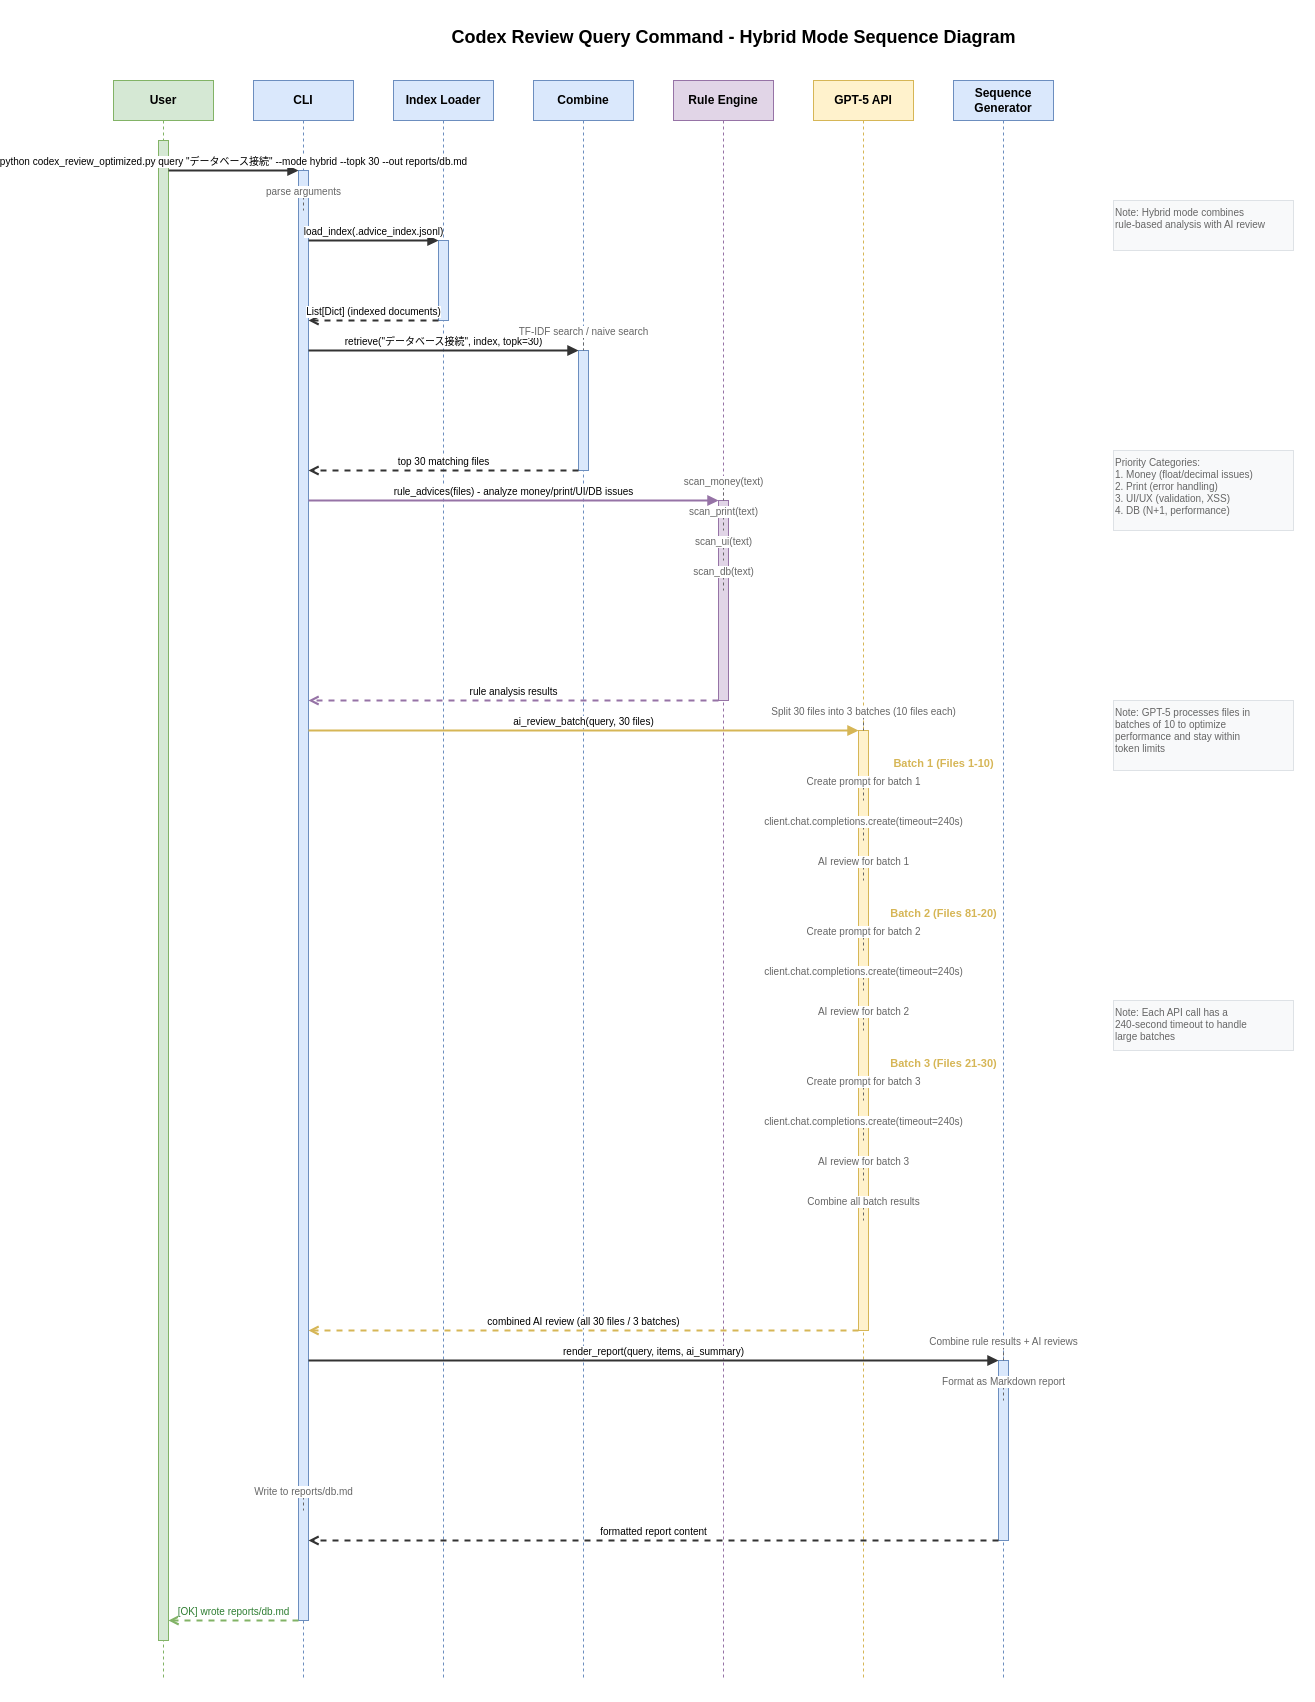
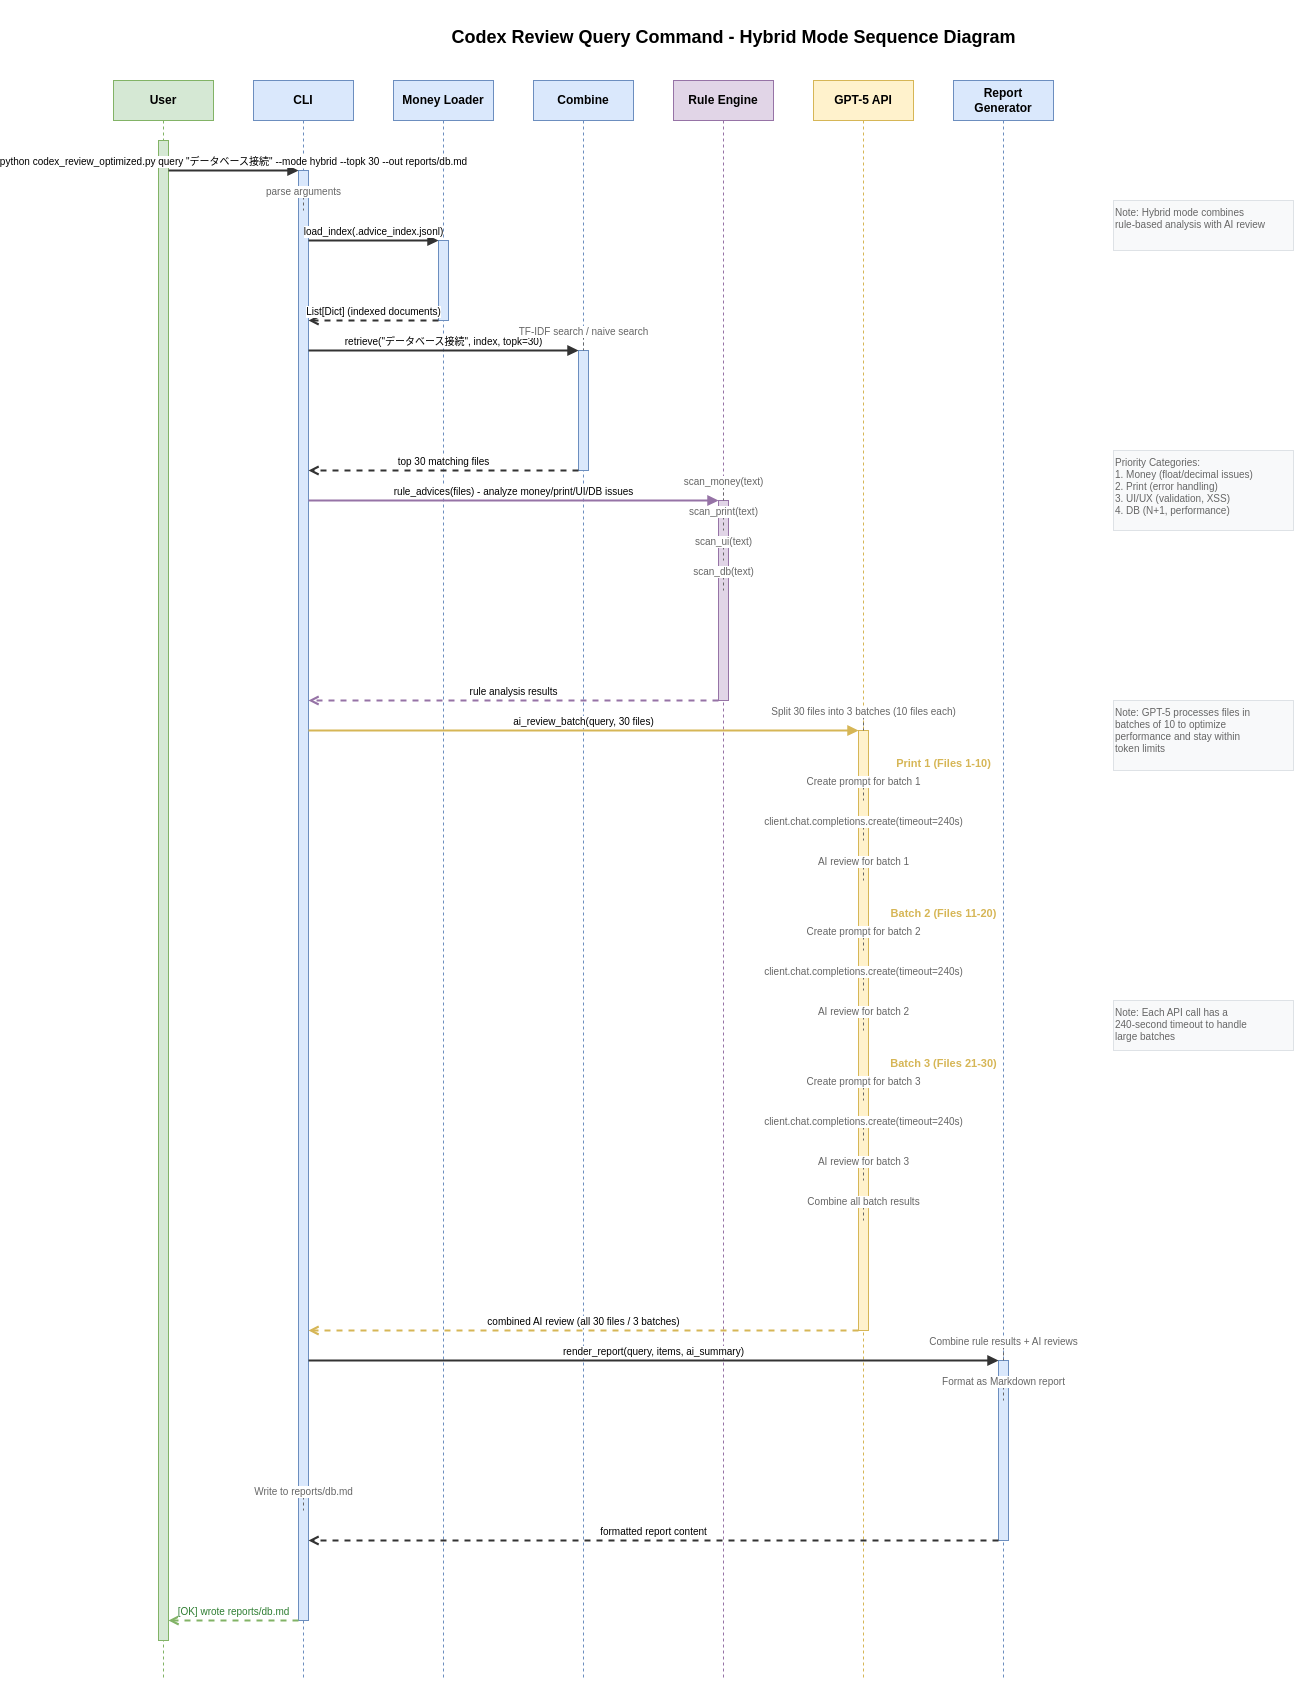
node "Index Loader": label "Index Loader" -> "Money Loader"
node "Sequence Generator": label "Sequence Generator" -> "Report Generator"
node "Batch 1 (Files 1-10)": label "Batch 1 (Files 1-10)" -> "Print 1 (Files 1-10)"
node "Batch 2 (Files 81-20)": label "Batch 2 (Files 81-20)" -> "Batch 2 (Files 11-20)"
